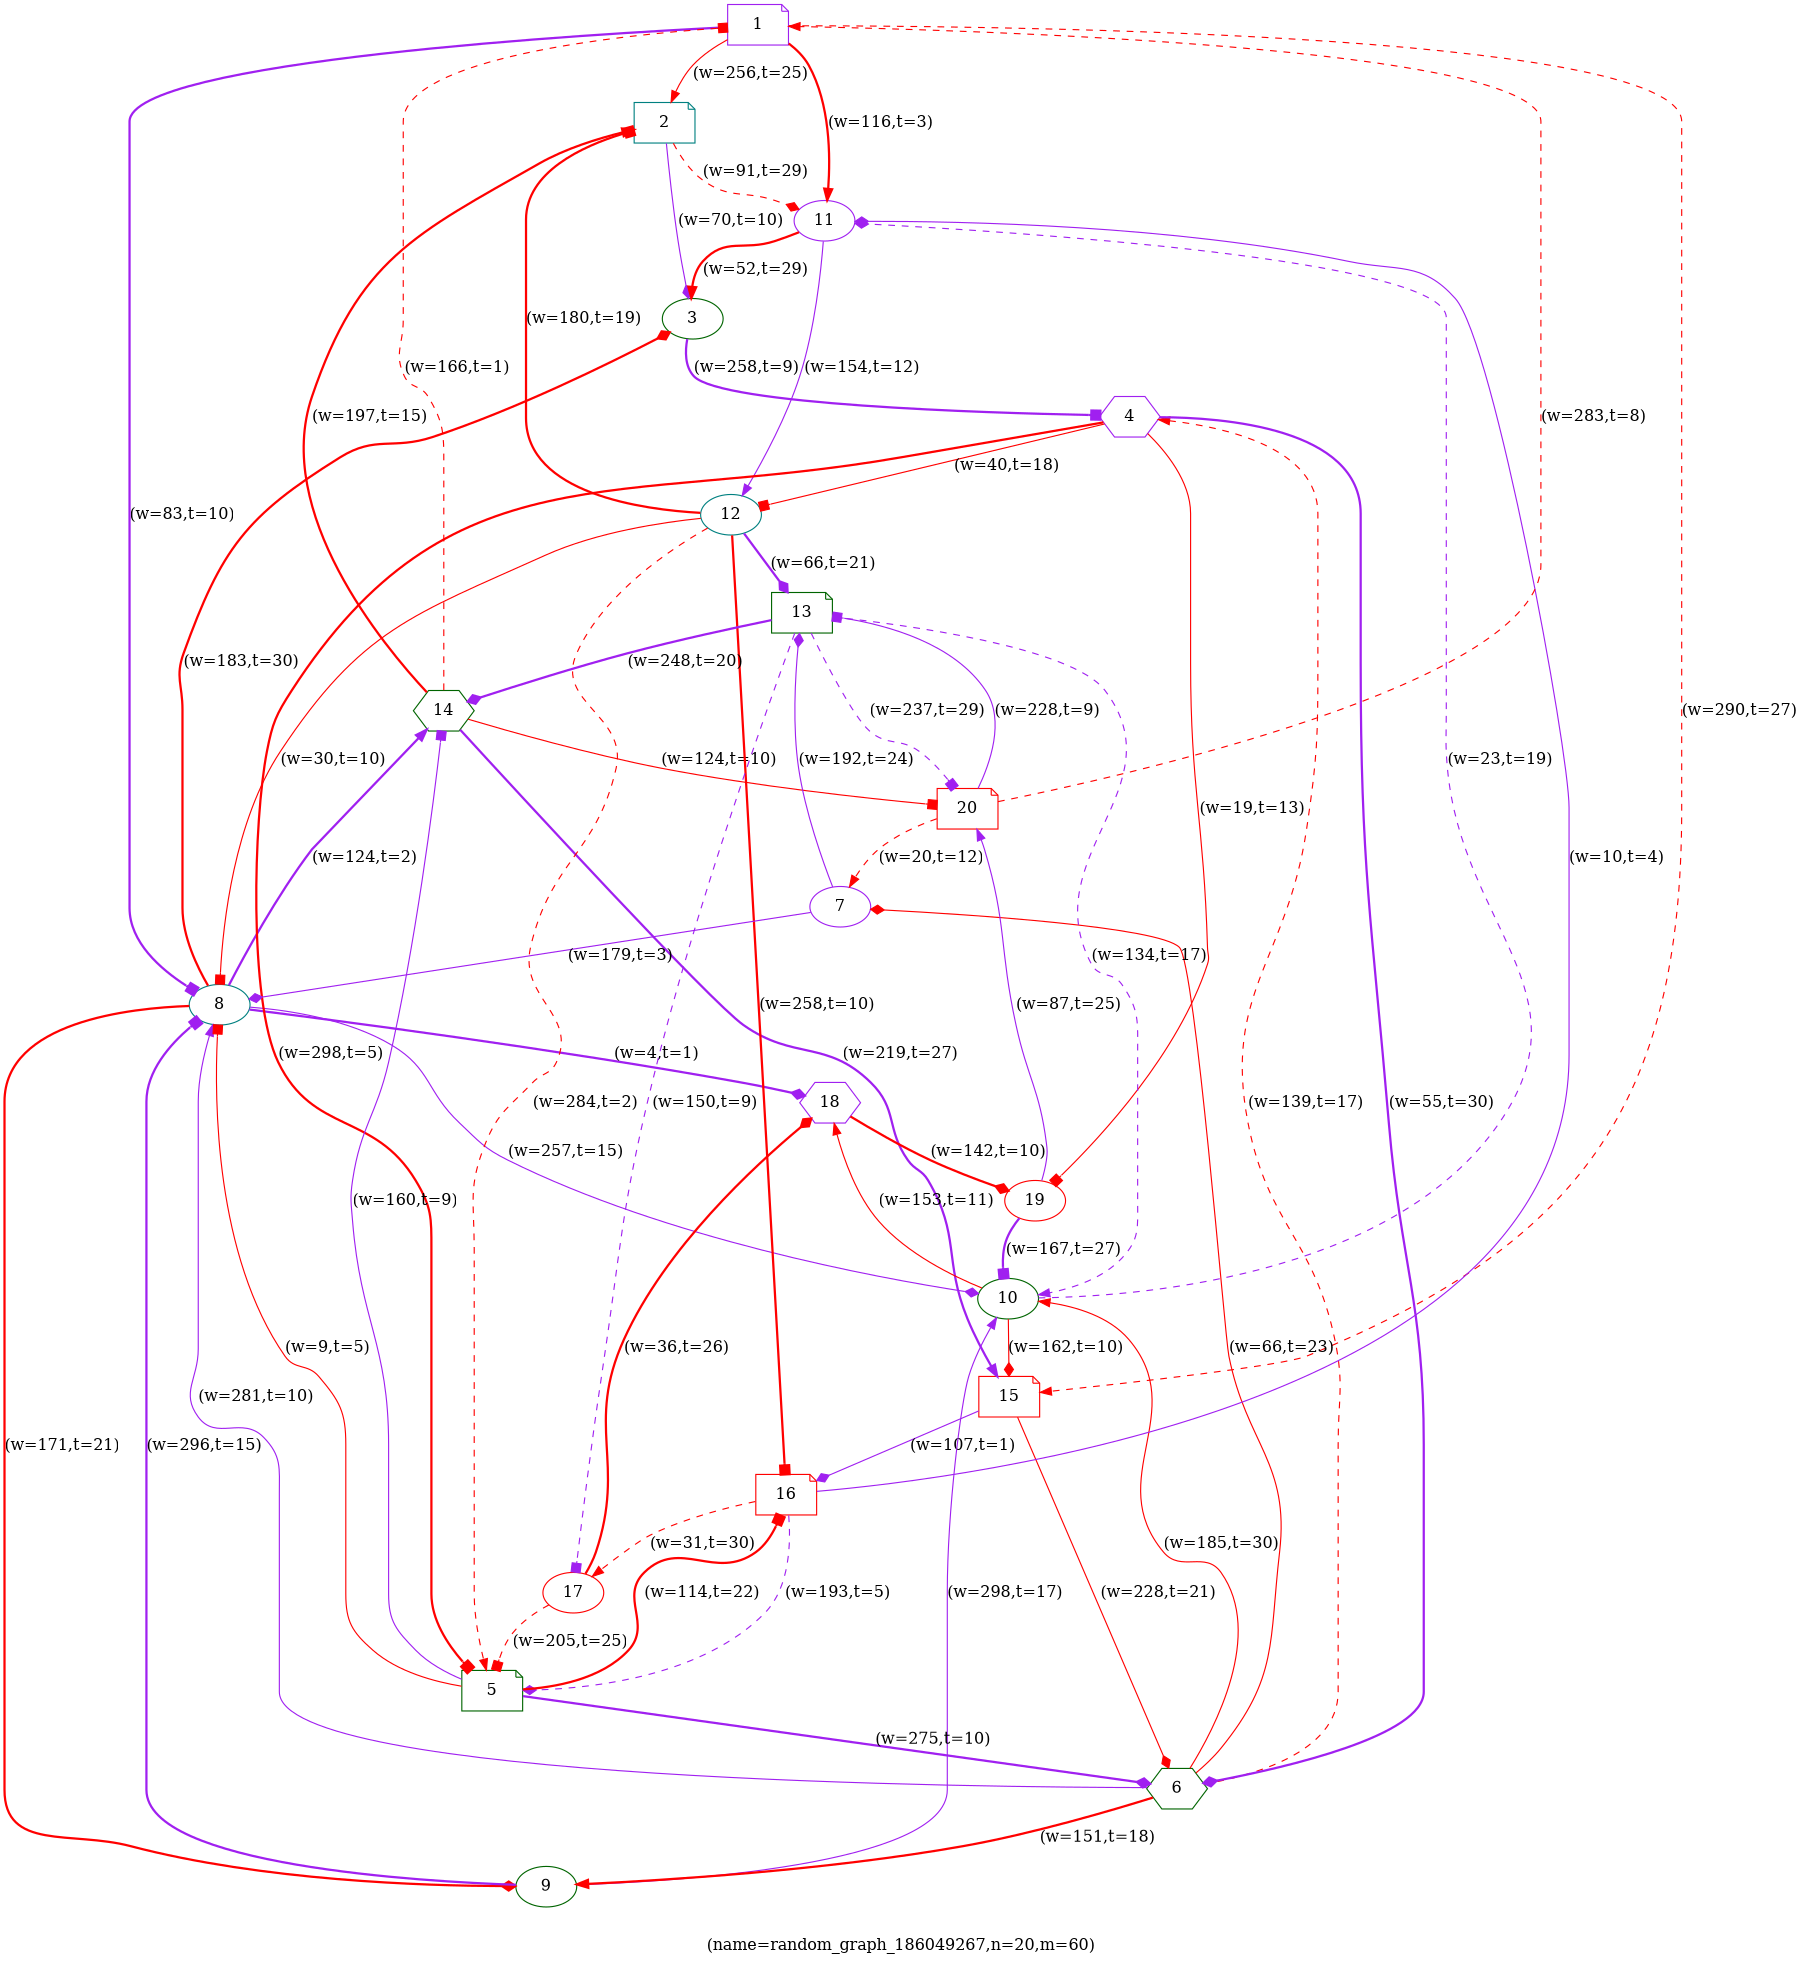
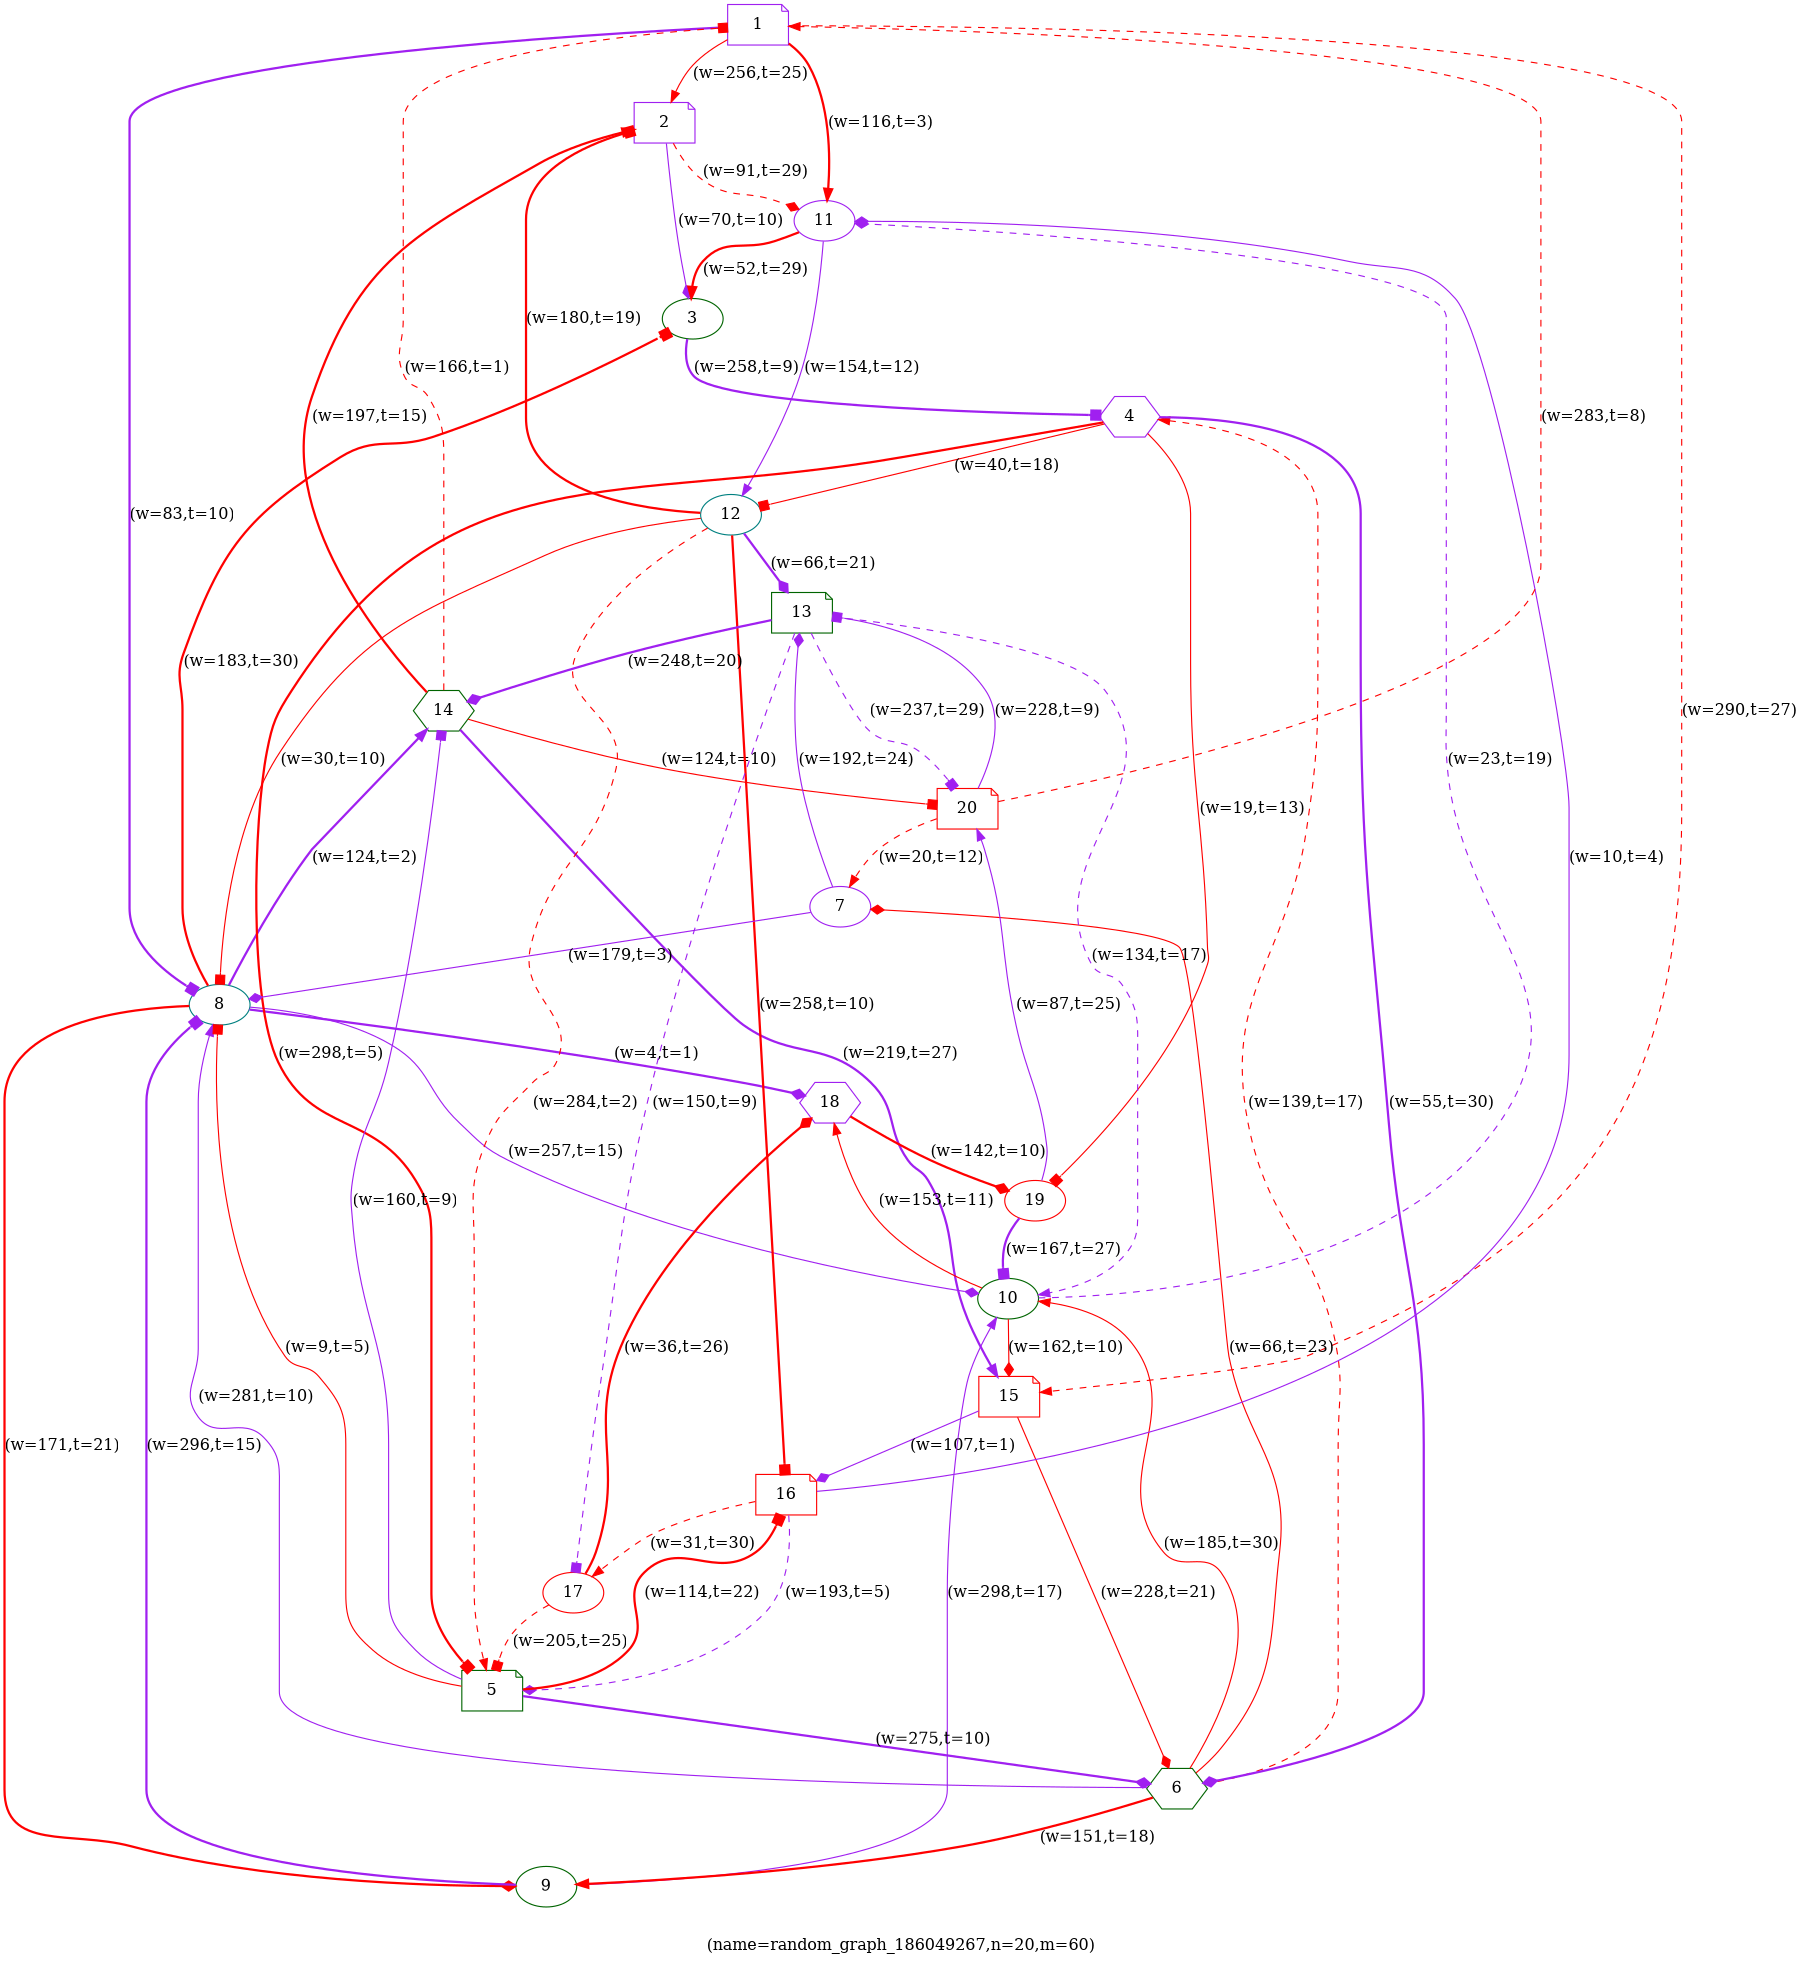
node "2": color teal -> purple
edge "8" -> "3": arrowhead diamond -> box
